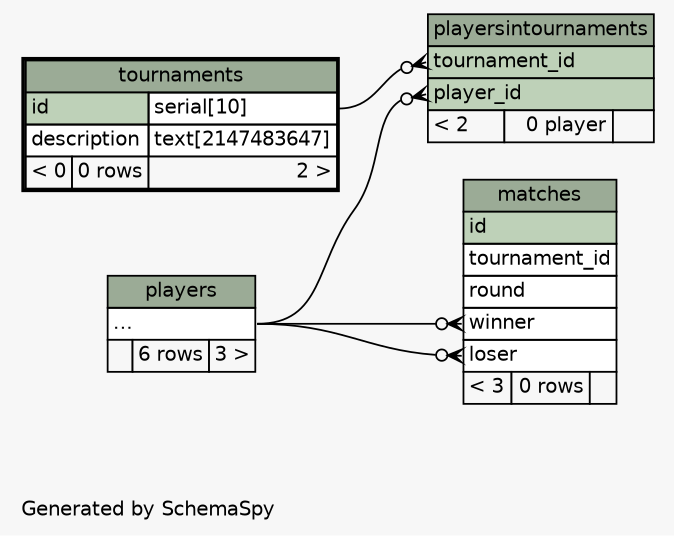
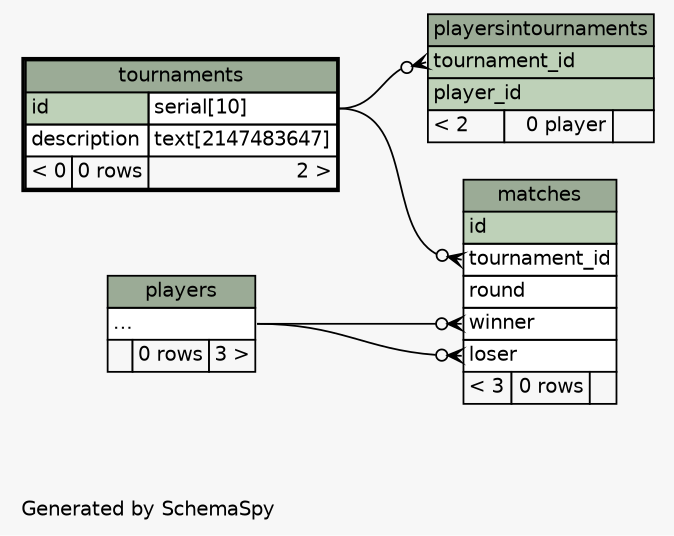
edge "tournaments" -> "matches": added
edge "players" -> "playersintournaments": removed
node "players": text "6 rows" -> "0 rows"
